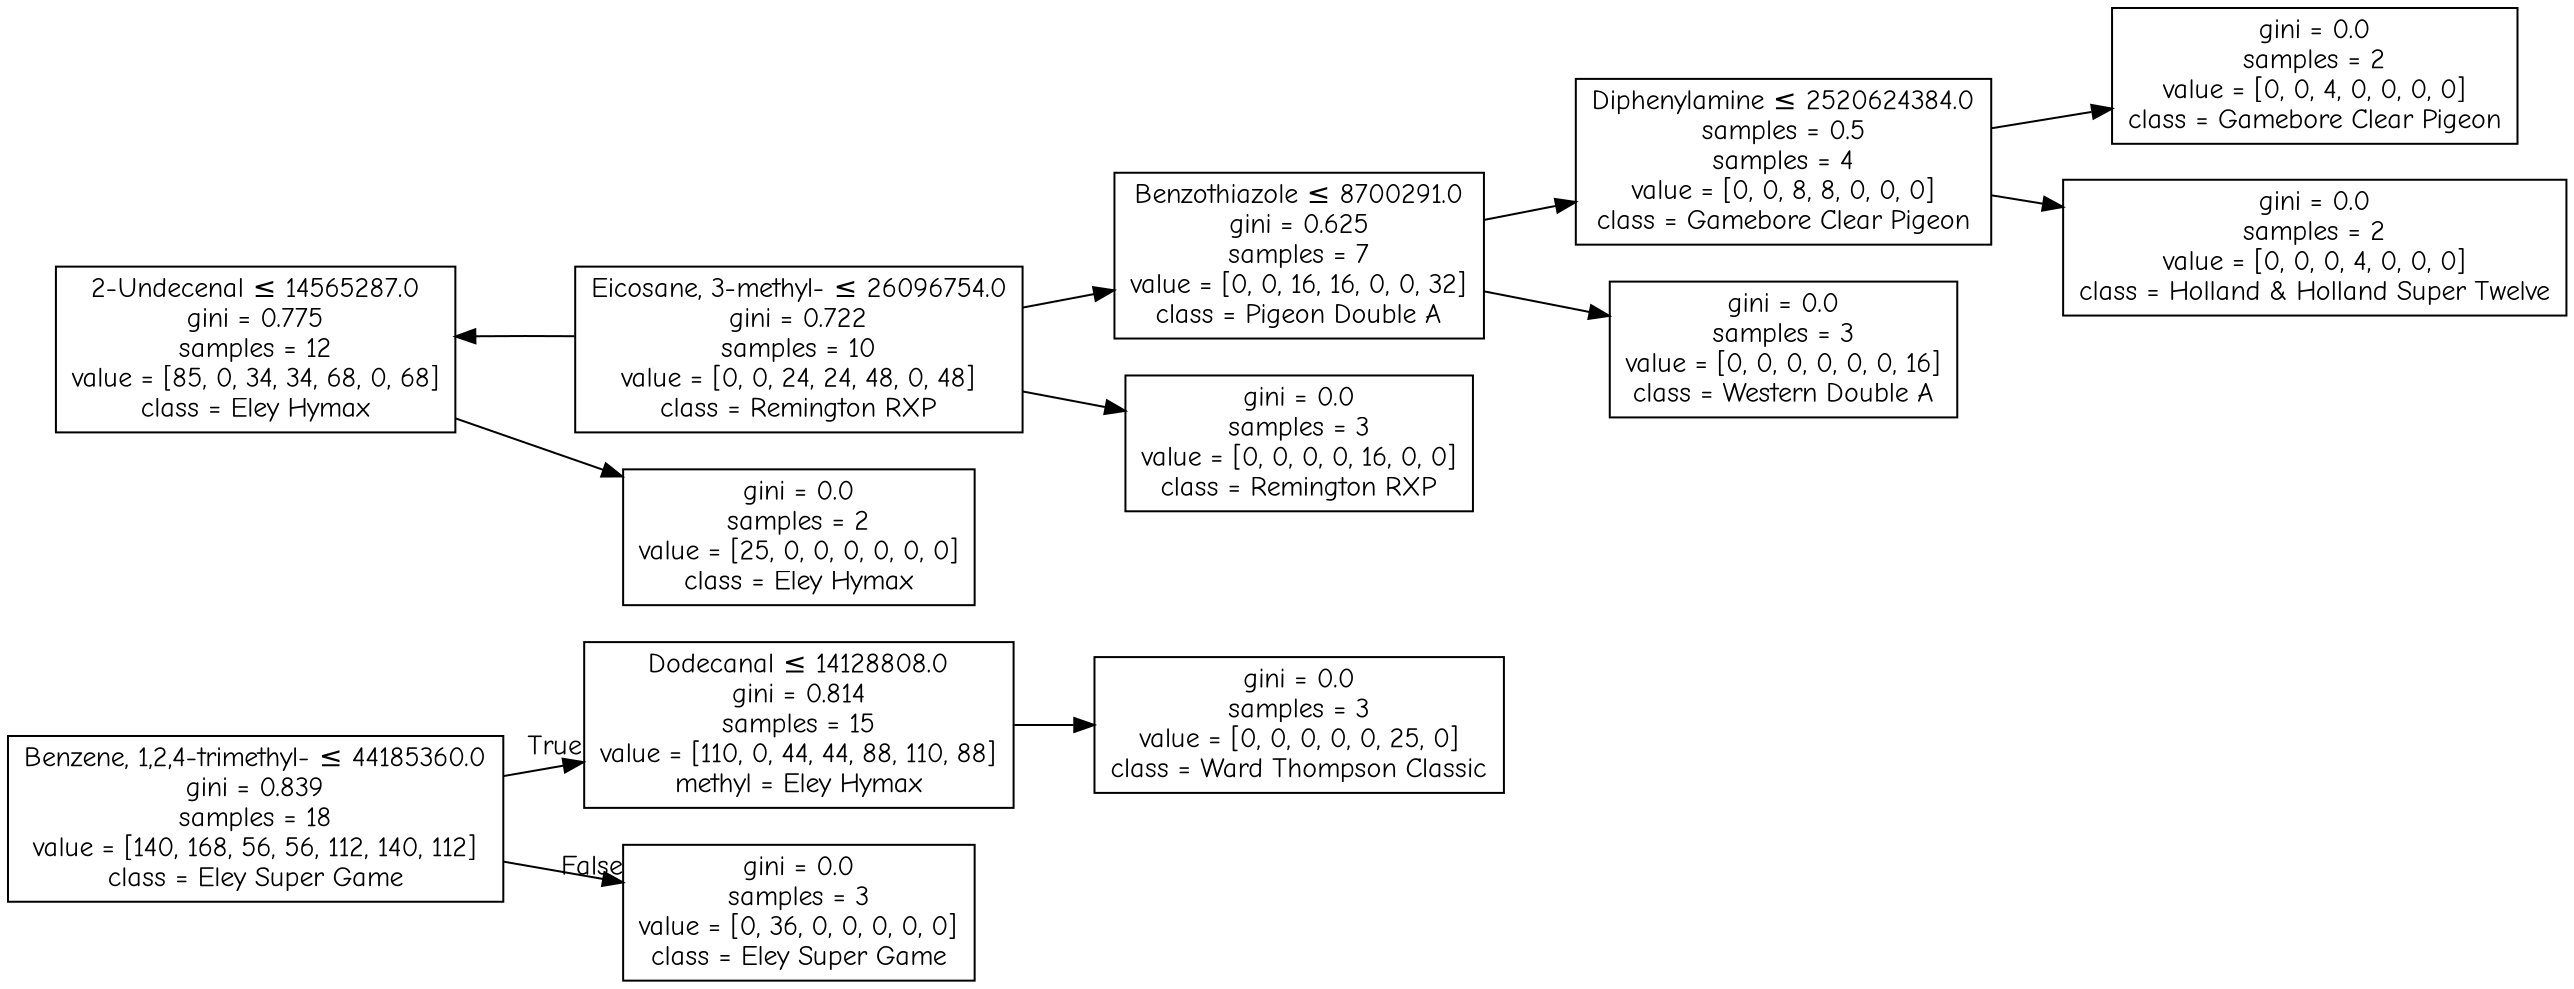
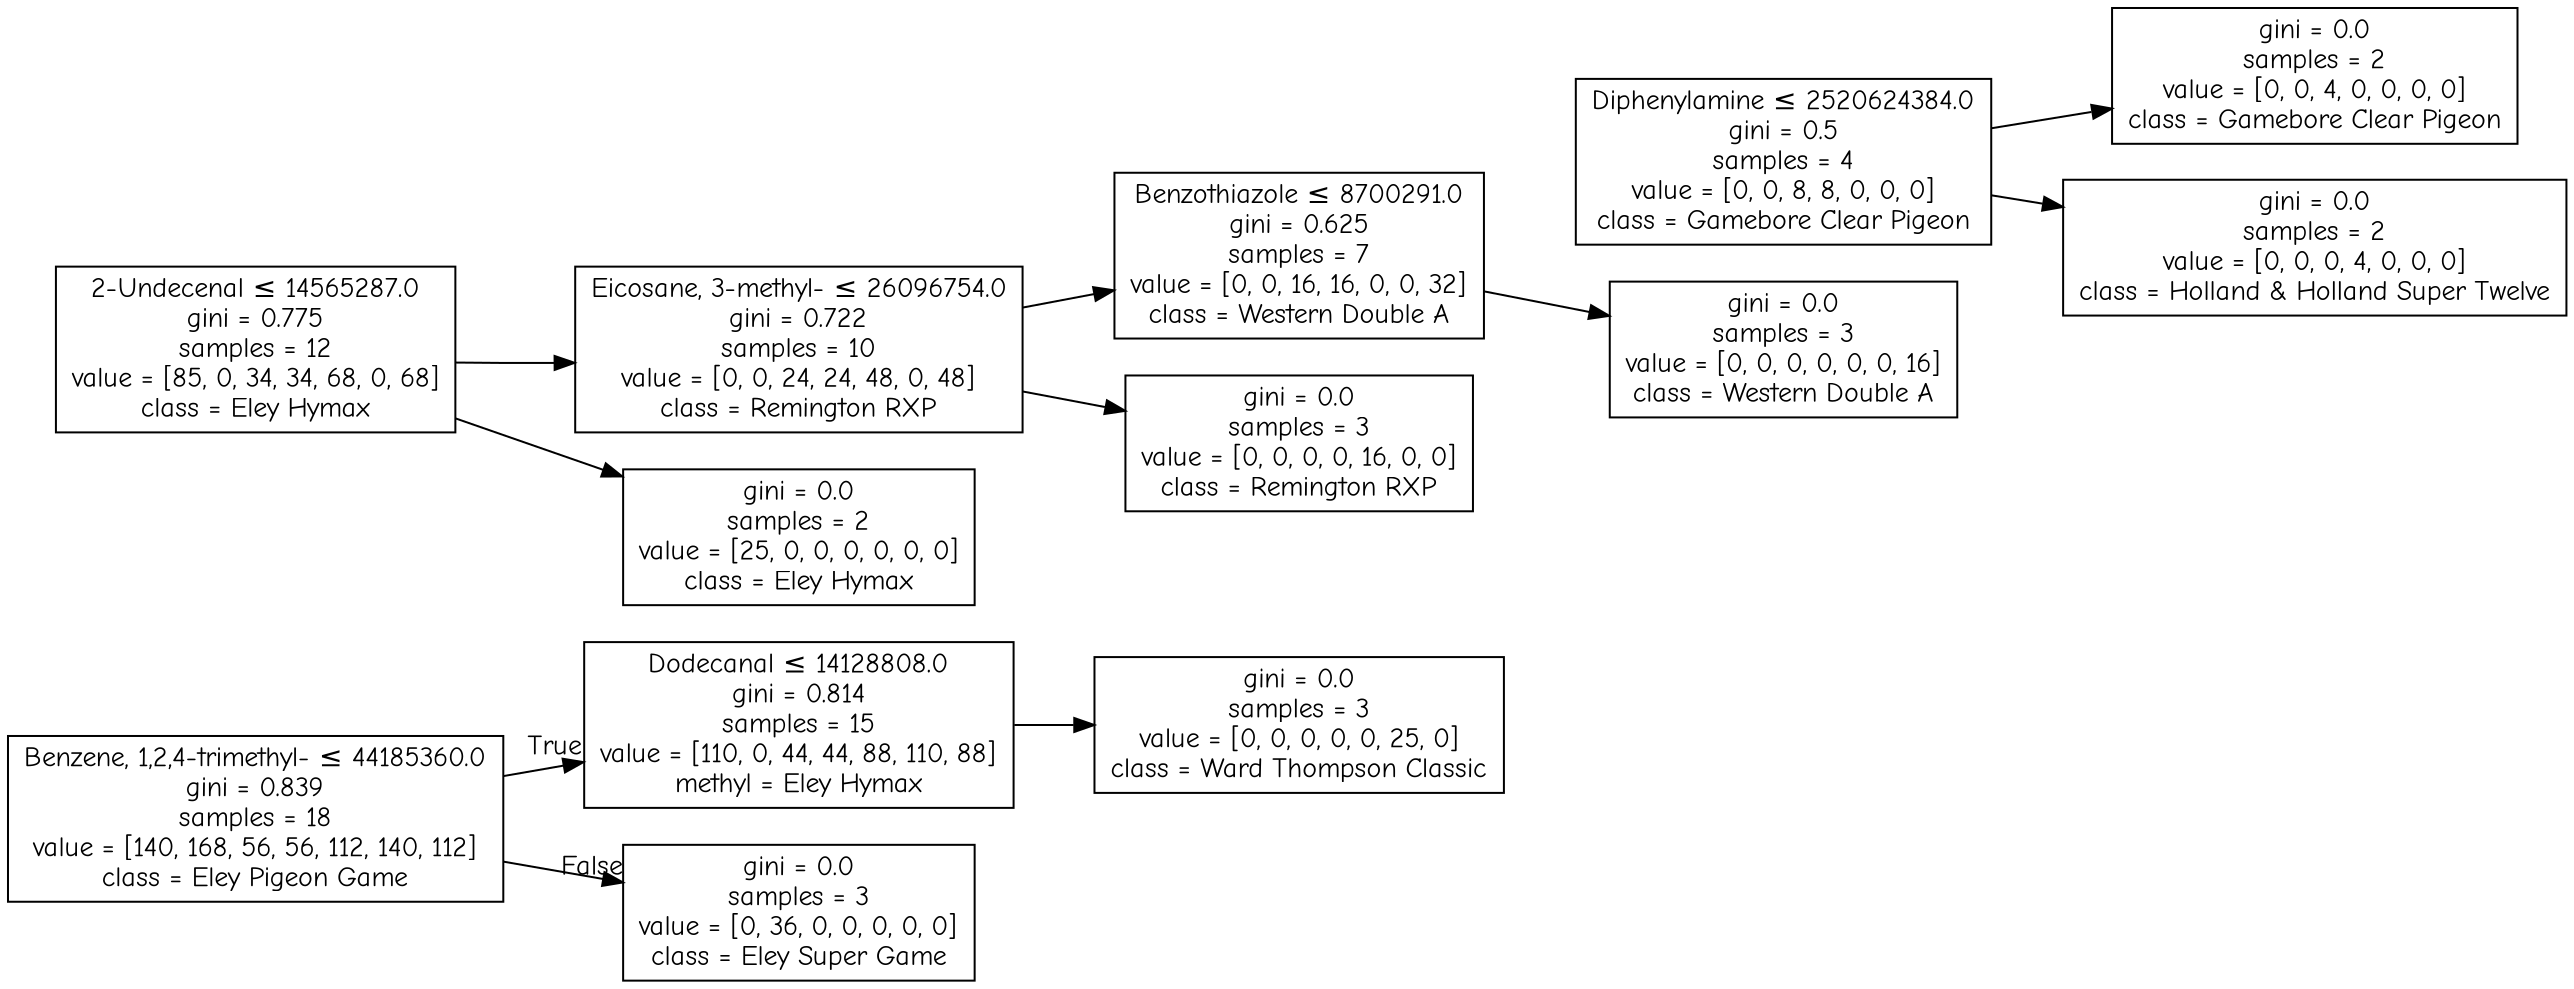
node "Diphenylamine ≤ 2520624384.0": text "samples = 0.5" -> "gini = 0.5"
edge "Benzothiazole ≤ 8700291.0" -> "Diphenylamine ≤ 2520624384.0": removed
node "Benzothiazole ≤ 8700291.0": text "class = Pigeon Double A" -> "class = Western Double A"
edge "Eicosane, 3-methyl- ≤ 26096754.0" -> "2-Undecenal ≤ 14565287.0": reversed
node "Benzene, 1,2,4-trimethyl- ≤ 44185360.0": text "class = Eley Super Game" -> "class = Eley Pigeon Game"
